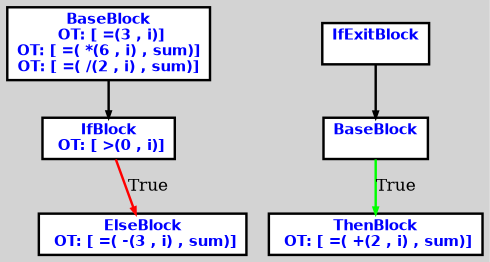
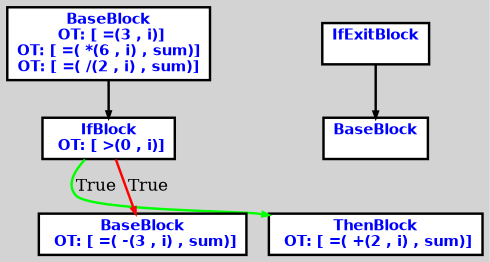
edge "BaseBlock" -> "ThenBlock OT: [ =( +(2 , i) , sum)]": now "IfBlock OT: [ >(0 , i)]" -> "ThenBlock OT: [ =( +(2 , i) , sum)]"
node "ElseBlock OT: [ =( -(3 , i) , sum)]": label "ElseBlock OT: [ =( -(3 , i) , sum)]" -> "BaseBlock OT: [ =( -(3 , i) , sum)]"
